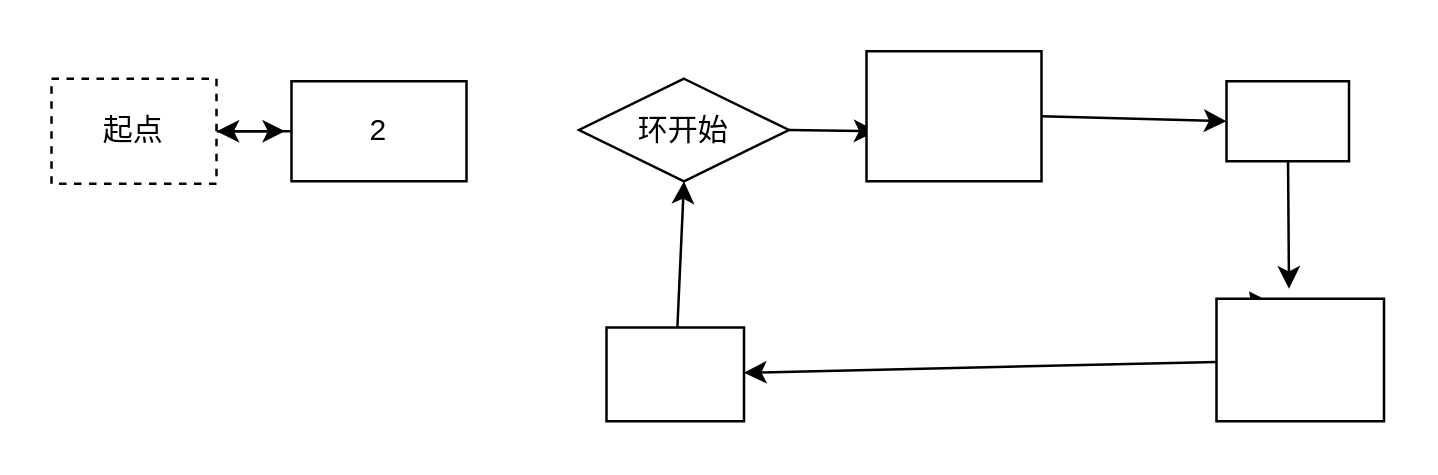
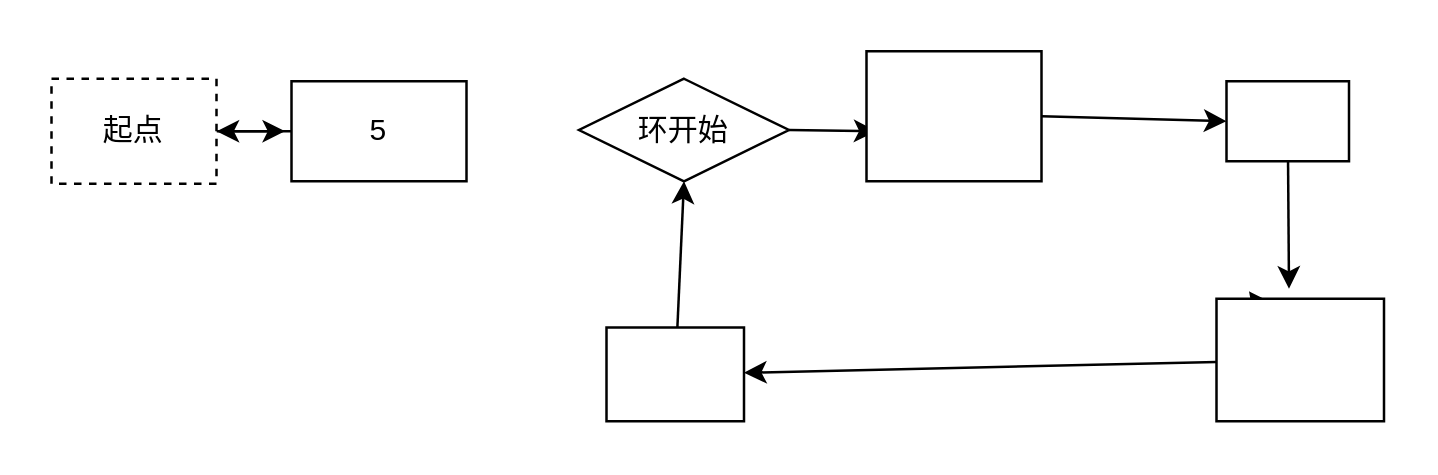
node "2": label "2" -> "5"
